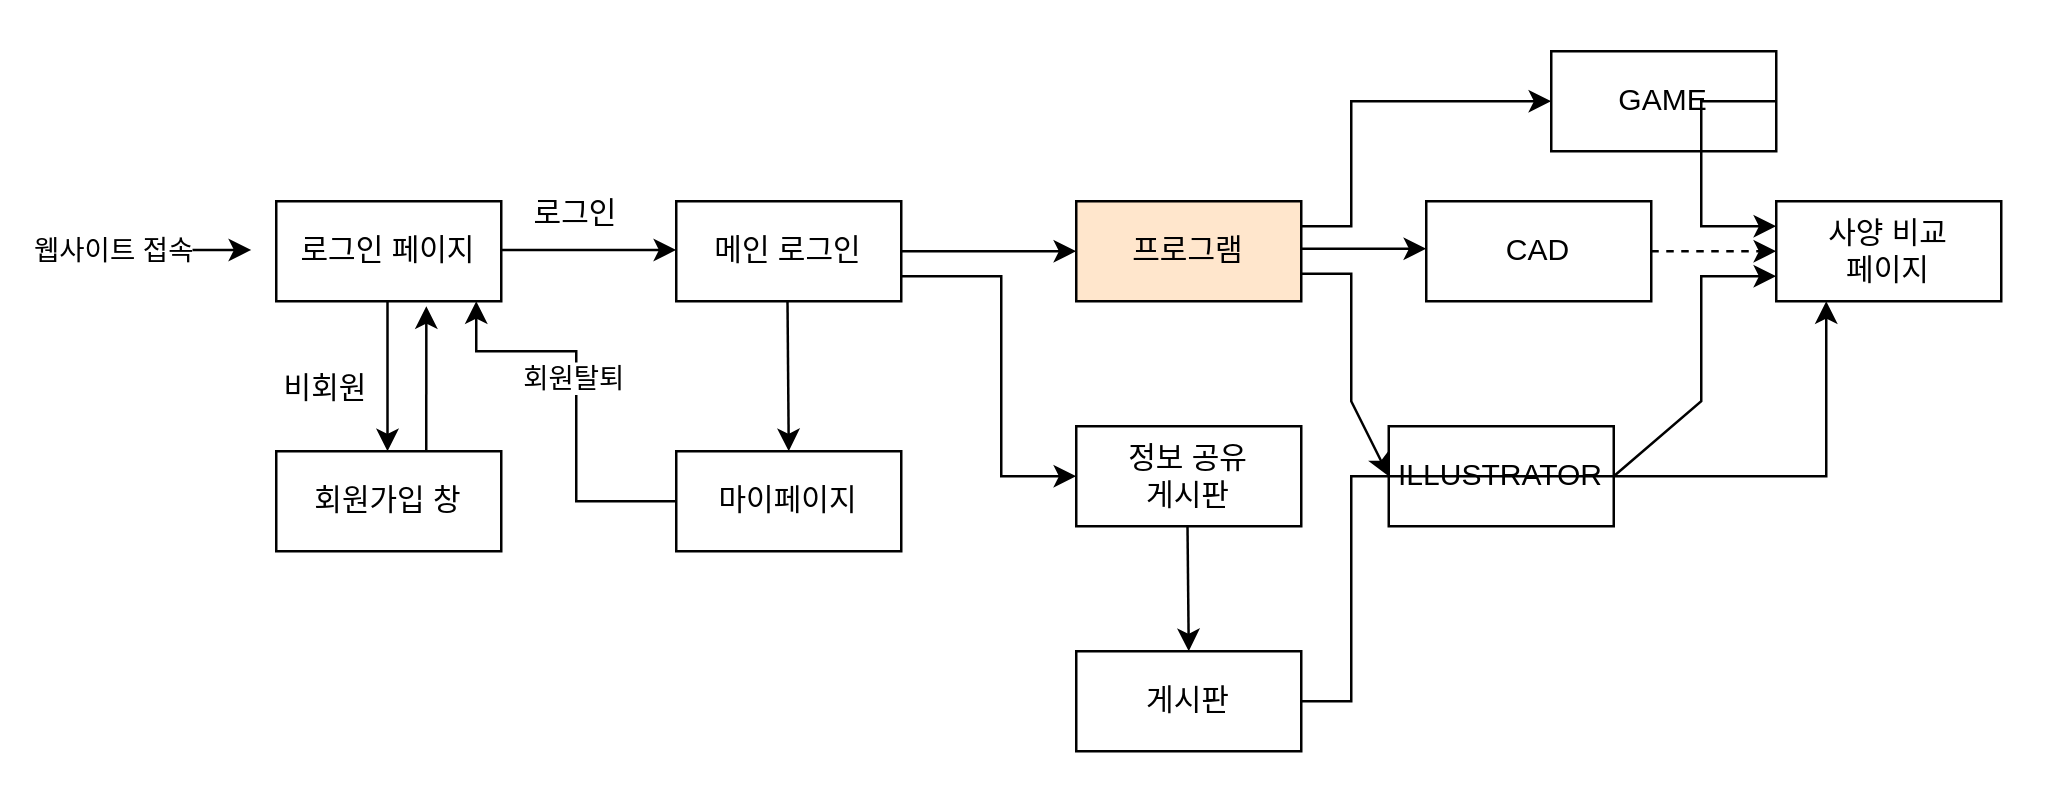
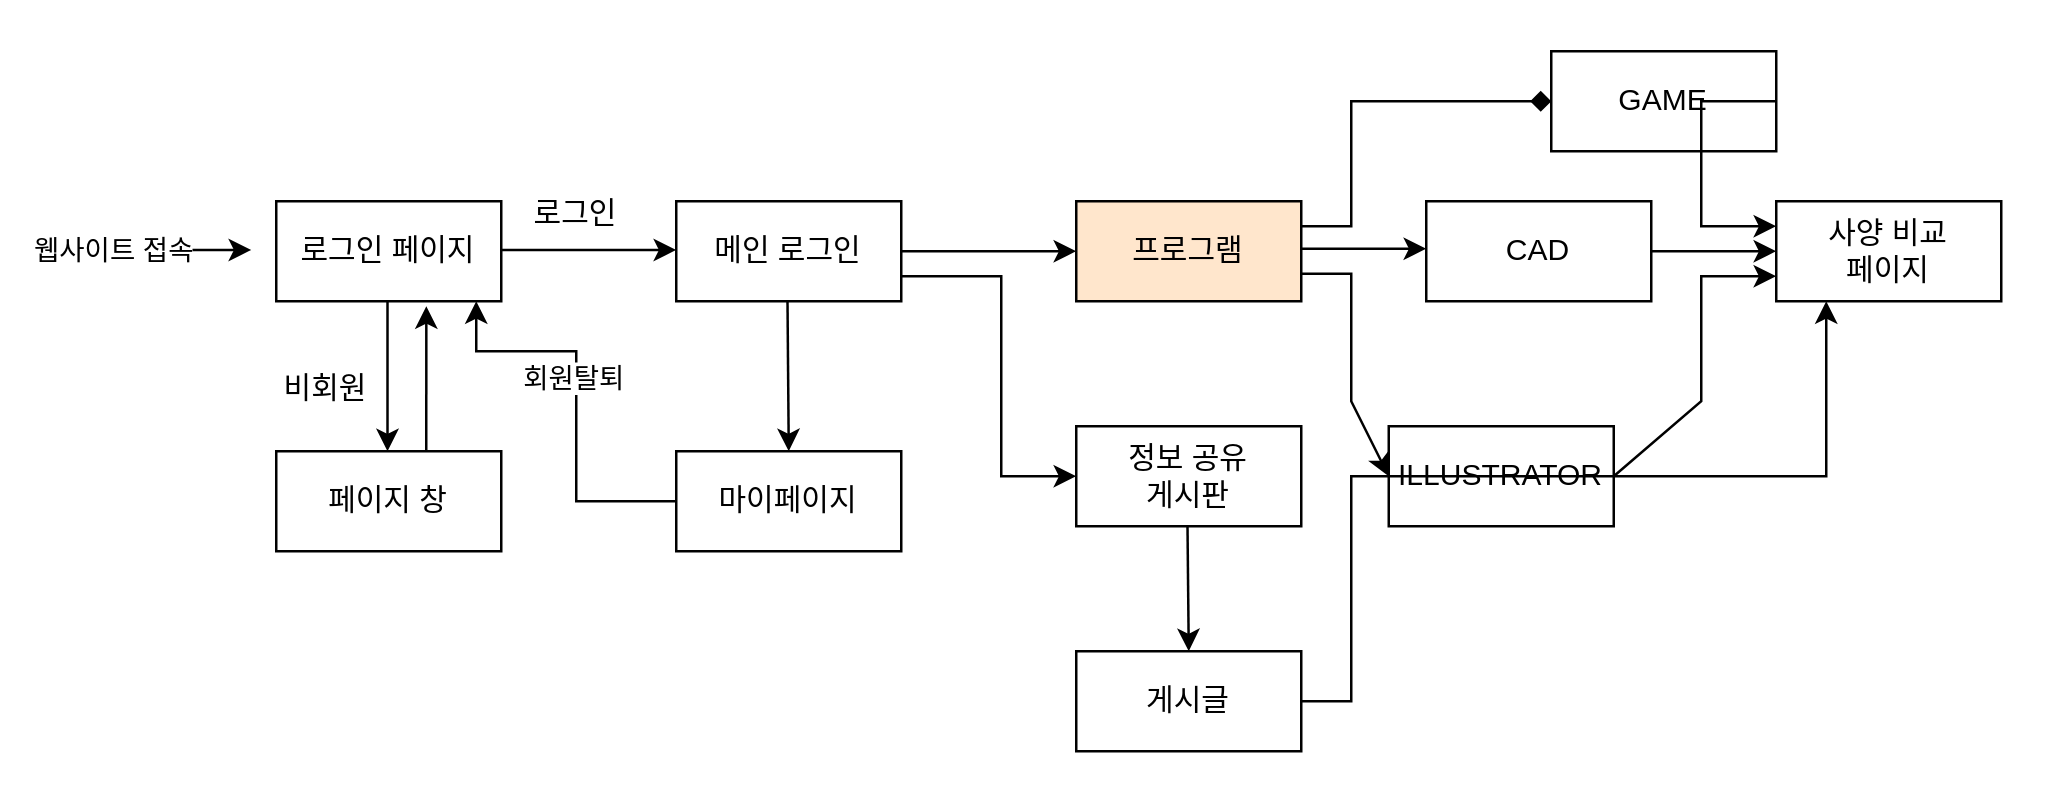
edge "프로그램" -> "GAME": arrowhead classic -> diamond
edge "CAD" -> "사양 비교 페이지": style dashed -> solid
node "회원가입 창": label "회원가입 창" -> "페이지 창"
node "게시판": label "게시판" -> "게시글"
